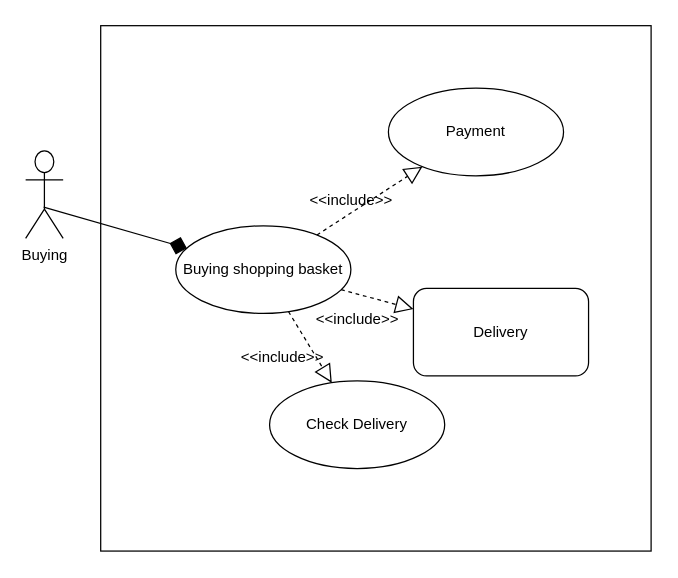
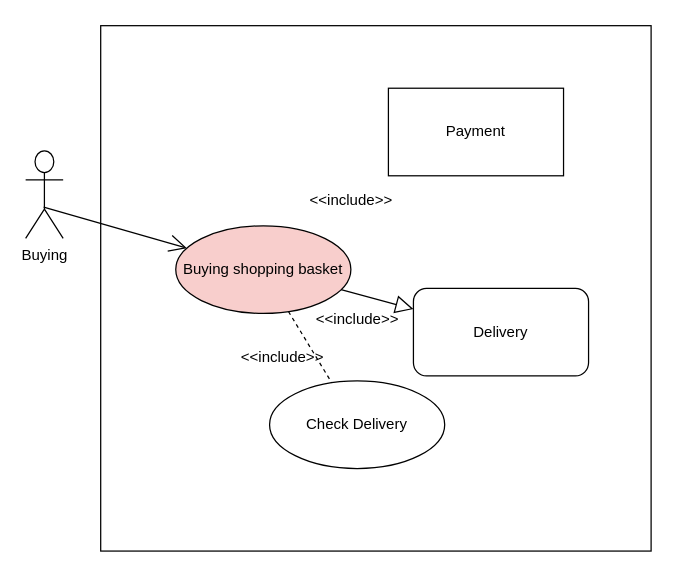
node "Payment": shape ellipse -> rectangle
edge "Buying shopping basket" -> "Payment": removed
edge "Buying" -> "Buying shopping basket": arrowhead diamond -> open
node "Buying shopping basket": fillcolor #ffffff -> #f8cecc
edge "Buying shopping basket" -> "Delivery": style dashed -> solid
edge "Buying shopping basket" -> "Check Delivery": arrowhead block -> none
